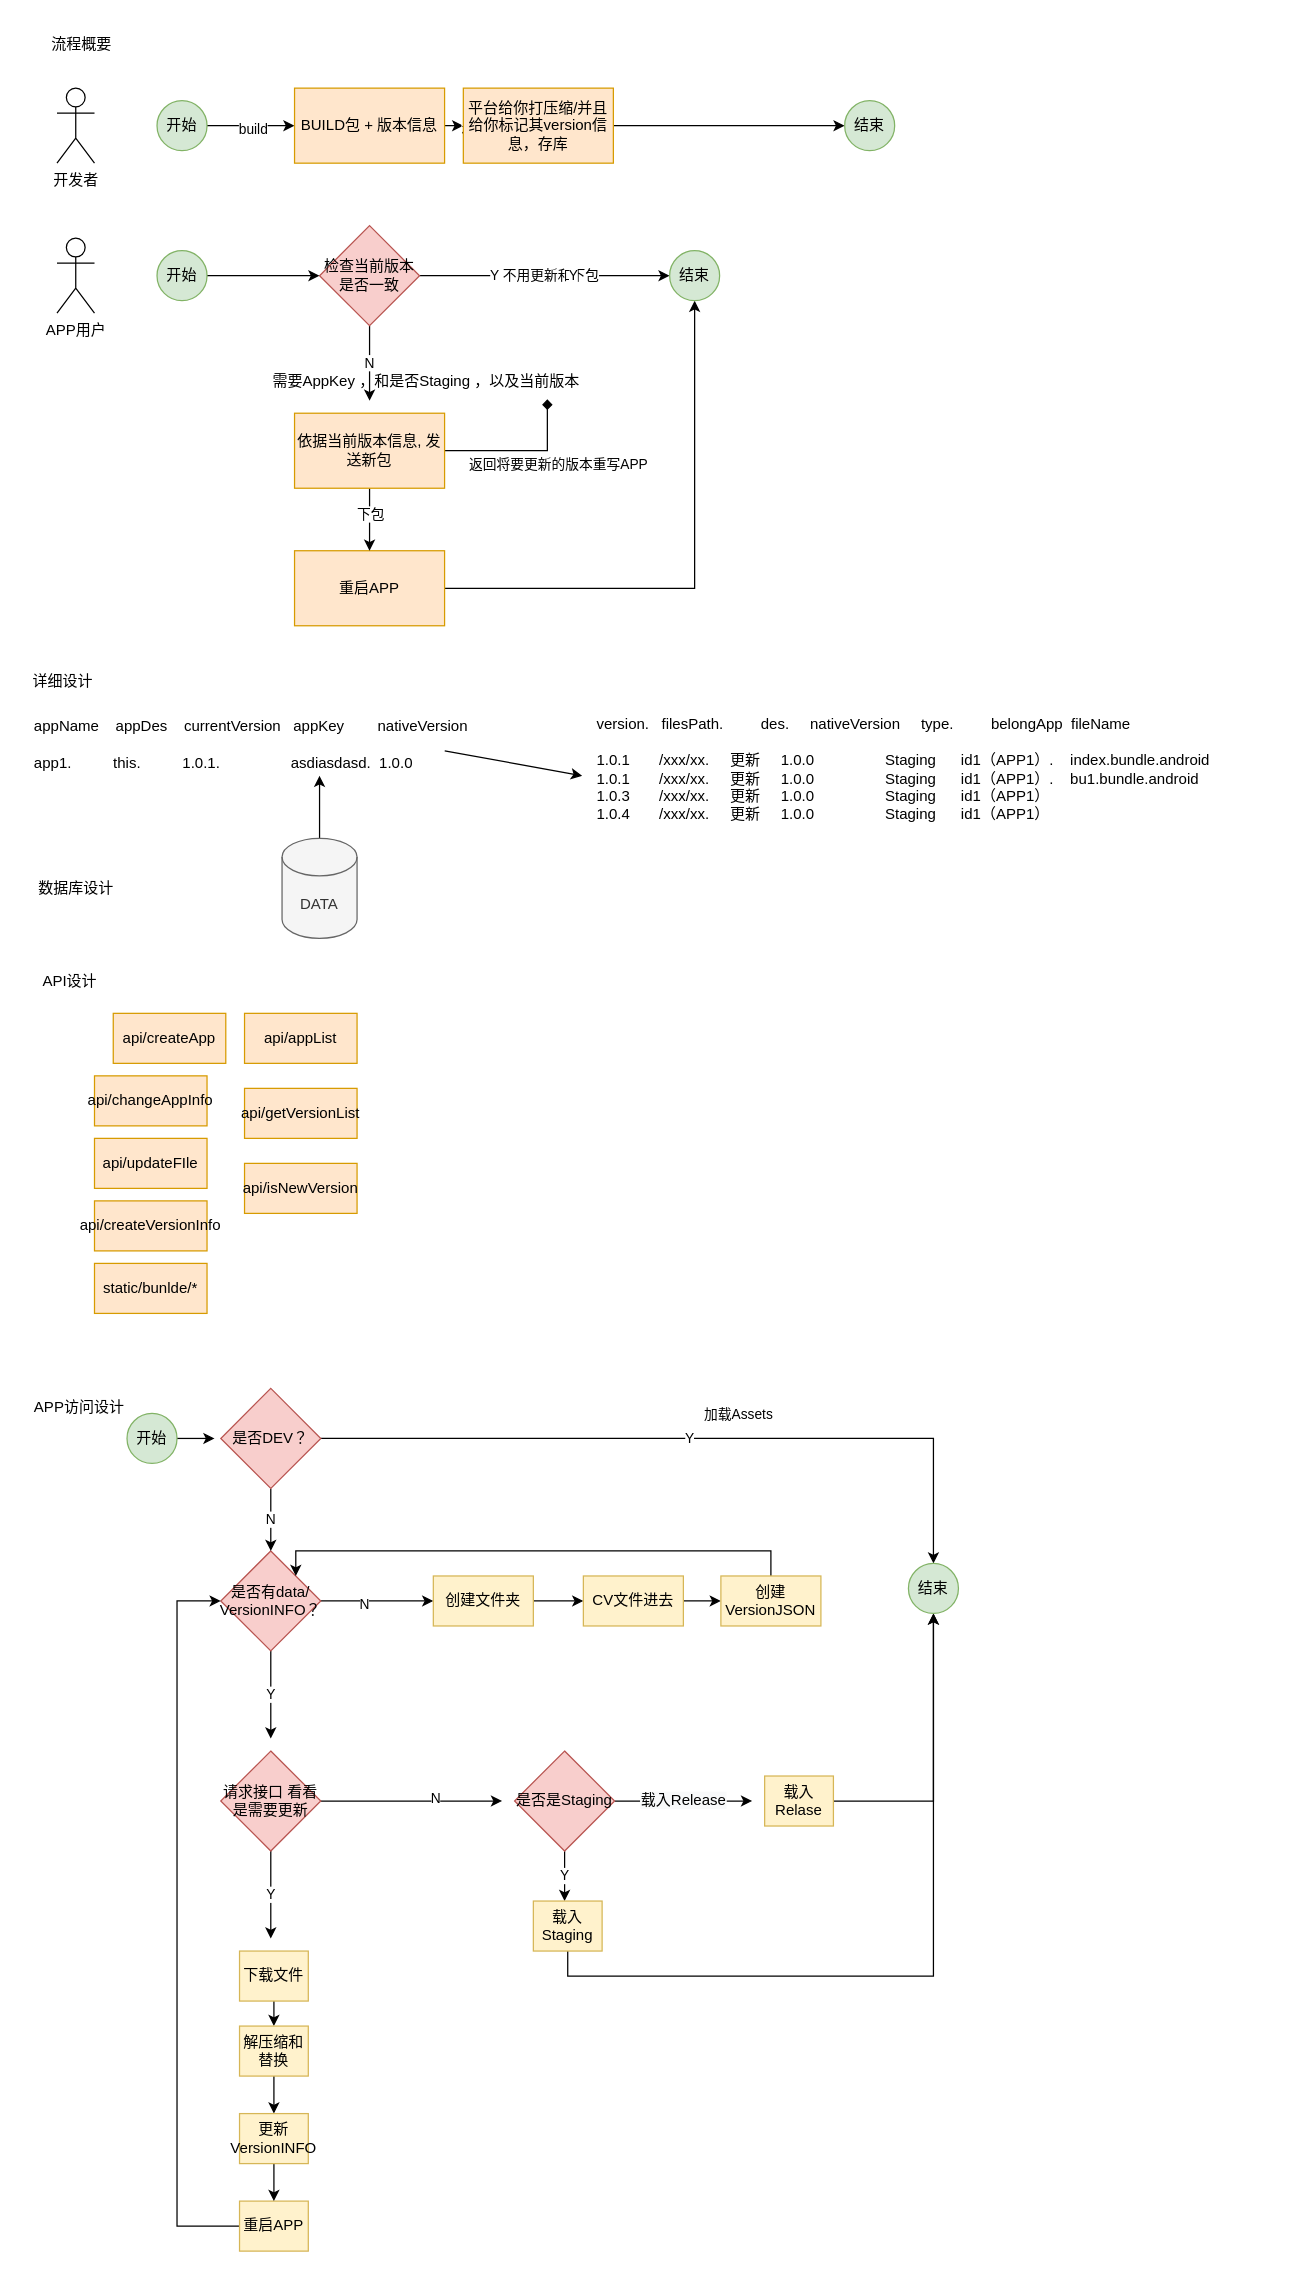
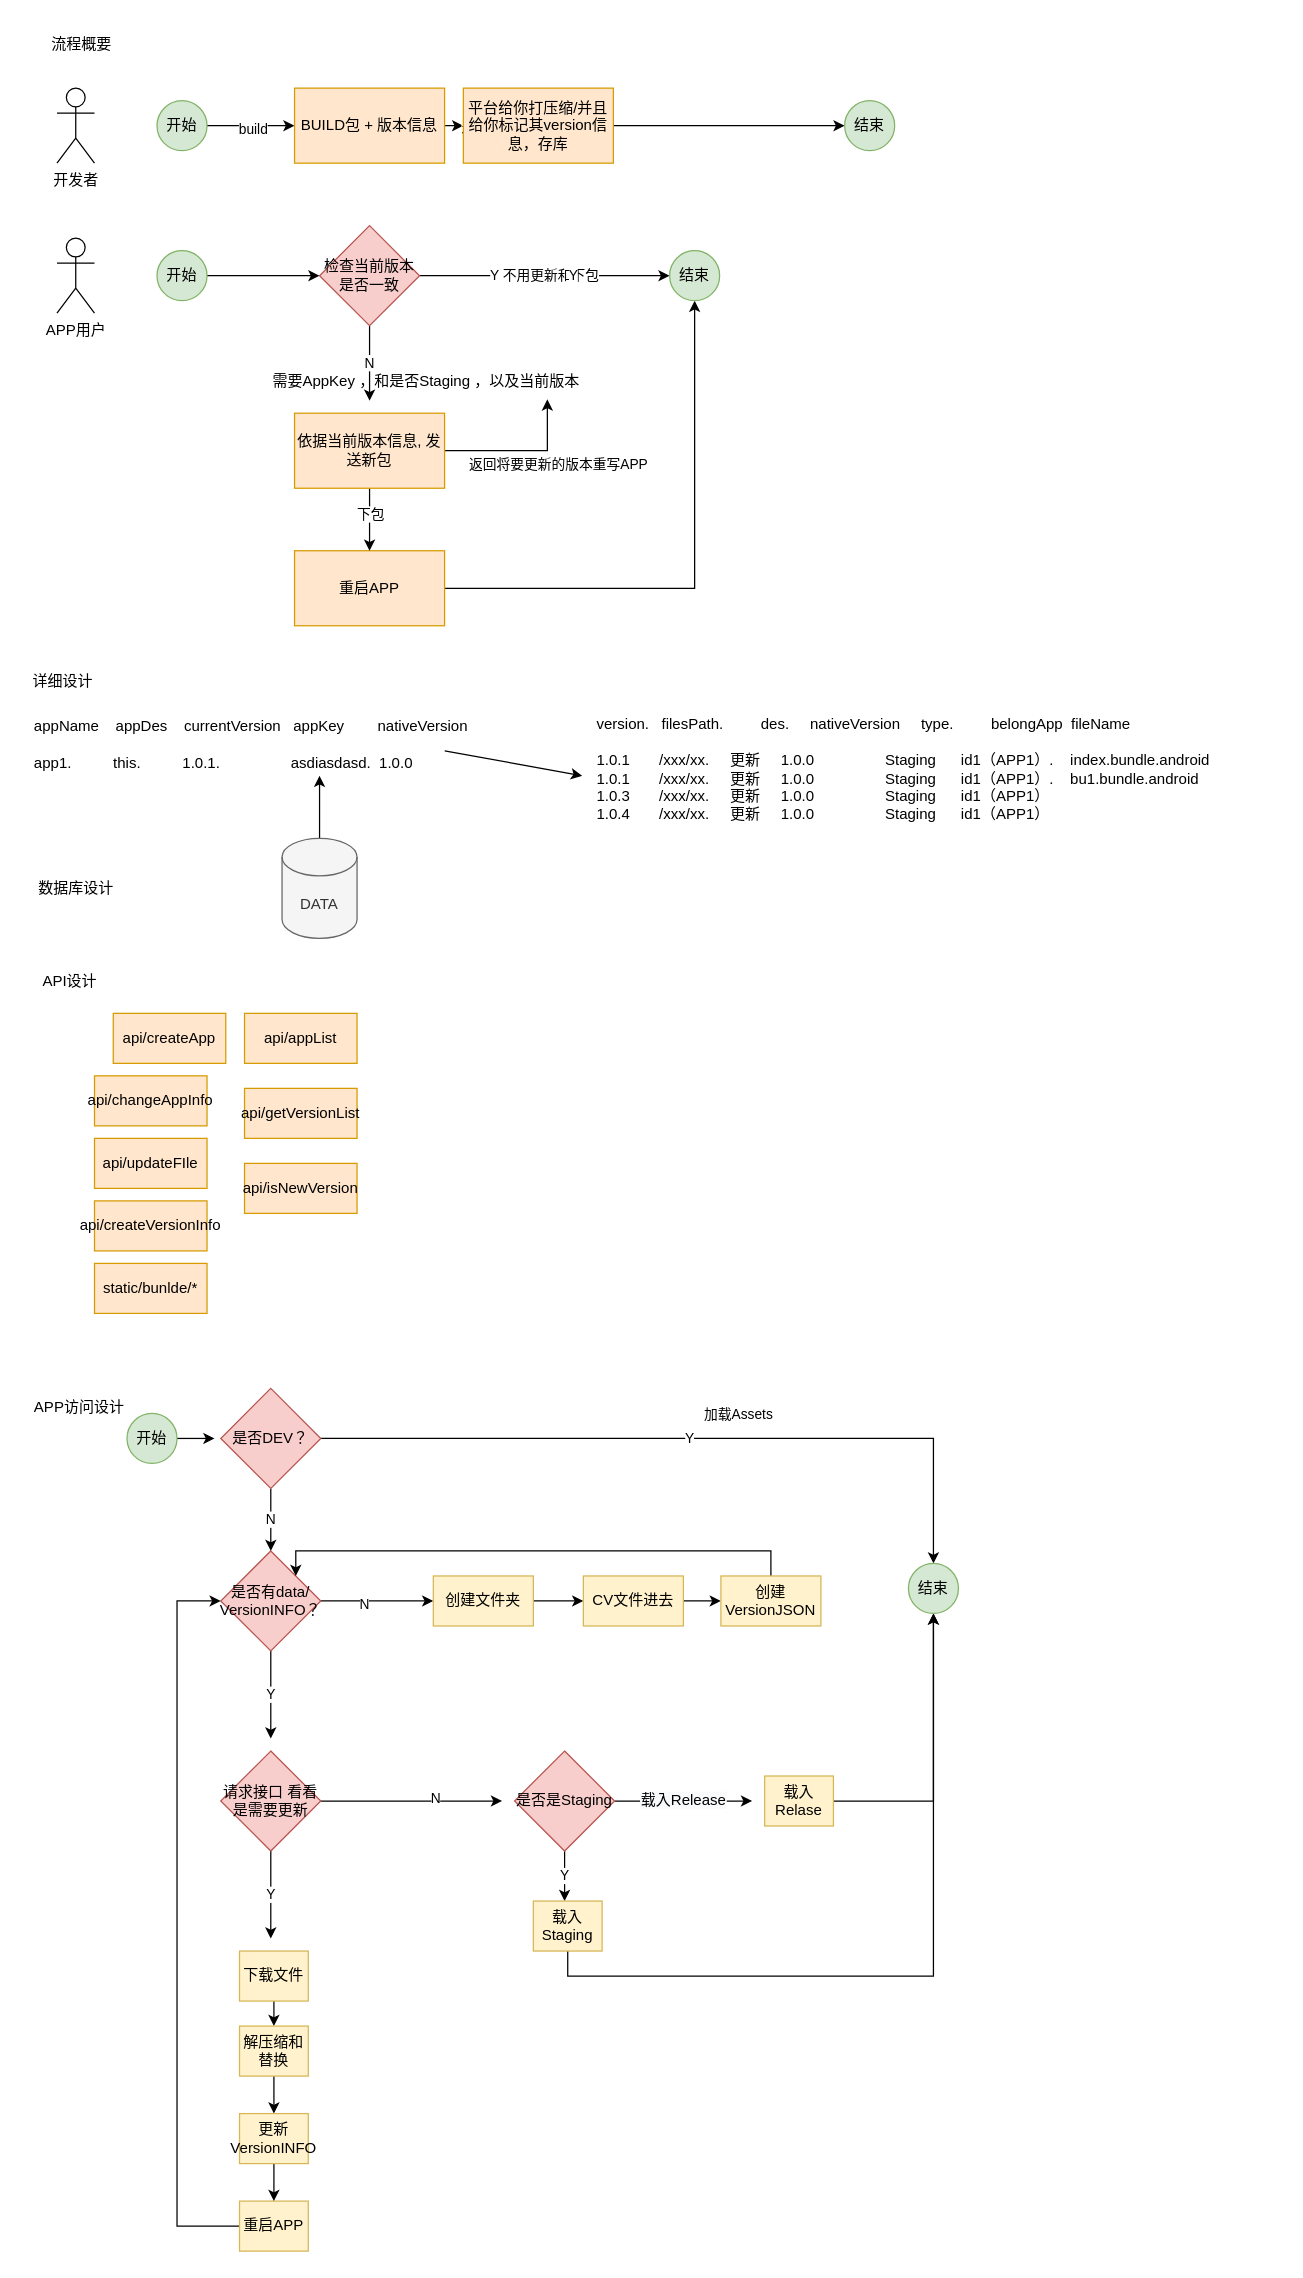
edge "依据当前版本信息, 发送新包" -> "需要AppKey ，和是否Staging ，以及当前版本": arrowhead diamond -> classic
